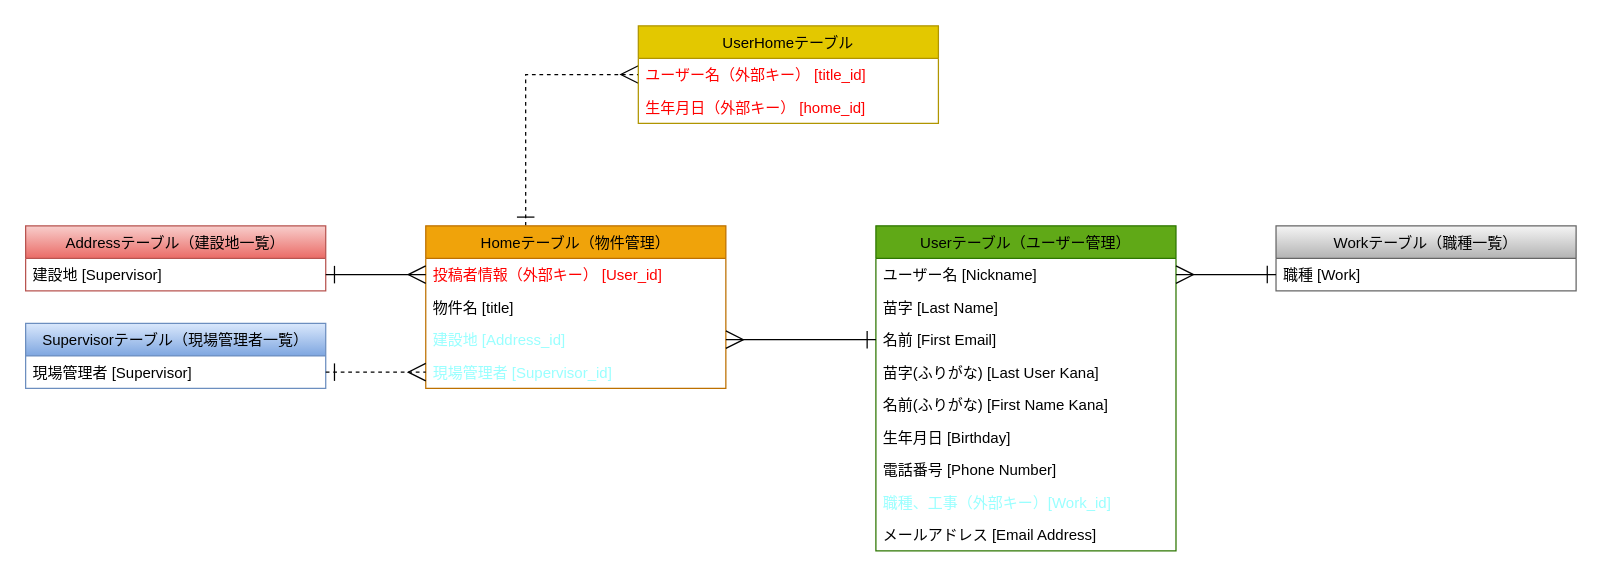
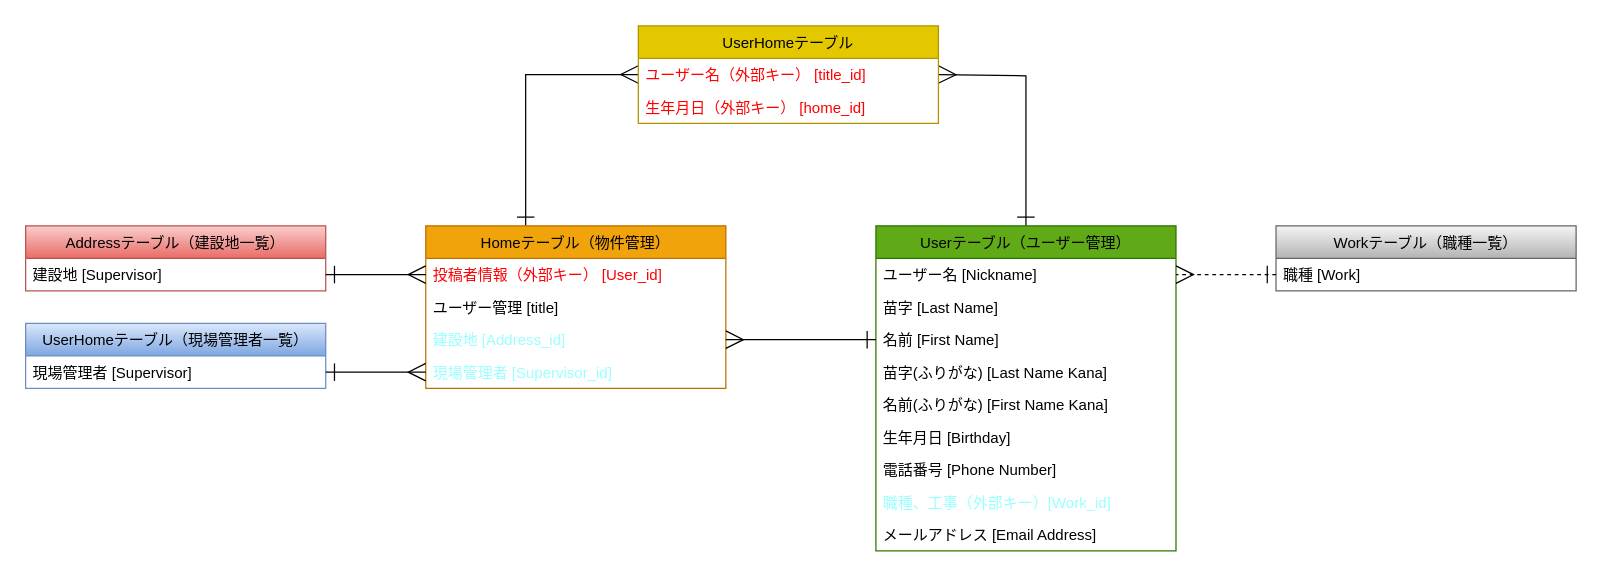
edge "ユーザー名（外部キー） [title_id]" -- "Homeテーブル（物件管理）": style dashed -> solid
edge "ユーザー名（外部キー） [title_id]" -- "Userテーブル（ユーザー管理）": added
edge "ユーザー名 [Nickname]" -- "職種 [Work]": style solid -> dashed
node "物件名 [title]": label "物件名 [title]" -> "ユーザー管理 [title]"
node "Supervisorテーブル（現場管理者一覧）": label "Supervisorテーブル（現場管理者一覧）" -> "UserHomeテーブル（現場管理者一覧）"
node "名前 [First Email]": label "名前 [First Email]" -> "名前 [First Name]"
edge "現場管理者 [Supervisor]" -- "現場管理者 [Supervisor_id]": style dashed -> solid
node "苗字(ふりがな) [Last User Kana]": label "苗字(ふりがな) [Last User Kana]" -> "苗字(ふりがな) [Last Name Kana]"
